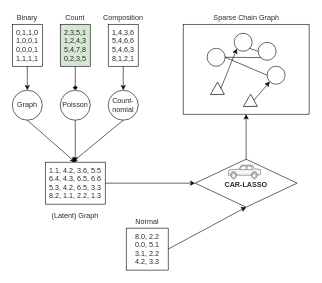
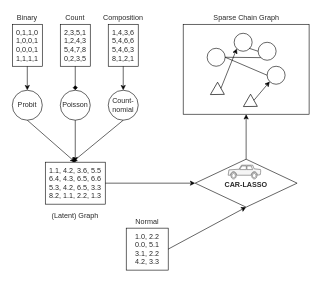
node "2,3,5,1 1,2,4,3 5,4,7,8 0,2,3,5": fillcolor #d5e8d4 -> #ffffff
node "Graph": label "Graph" -> "Probit"
node "8.0, 2.2 0.0, 5.1 3.1, 2.2 4.2, 3.3": label "8.0, 2.2 0.0, 5.1 3.1, 2.2 4.2, 3.3" -> "1.0, 2.2 0.0, 5.1 3.1, 2.2 4.2, 3.3"
